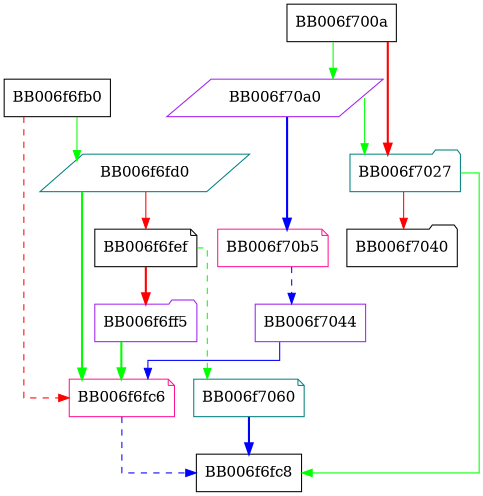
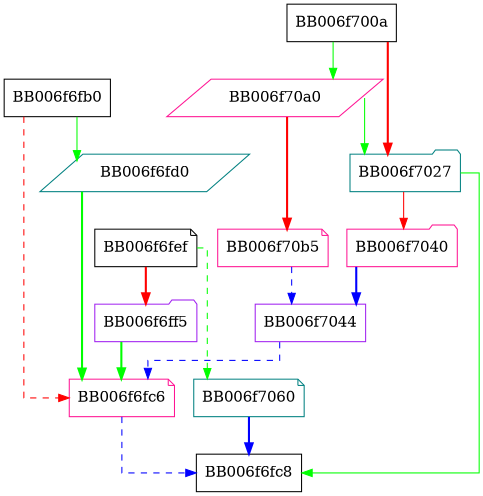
node "BB006f70a0": color purple -> deeppink
edge "BB006f70a0" -> "BB006f70b5": color blue -> red
edge "BB006f6fd0" -> "BB006f6fef": removed
node "BB006f7040": color black -> deeppink
edge "BB006f7040" -> "BB006f7044": added
edge "BB006f7044" -> "BB006f6fc6": style solid -> dashed
